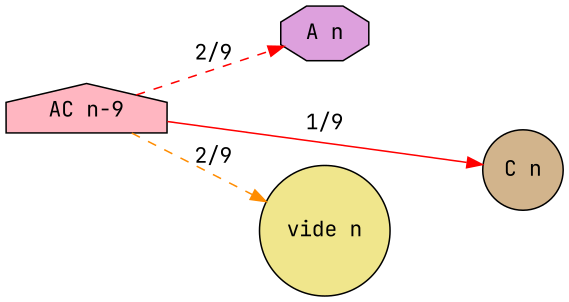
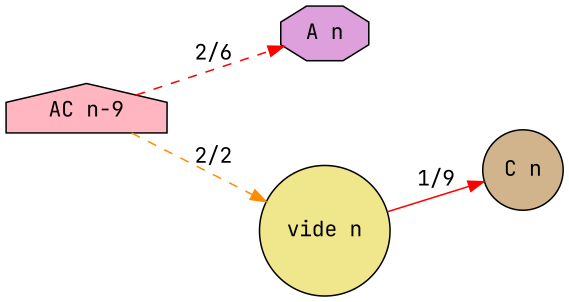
edge "AC n-9" -> "A n": label "2/9" -> "2/6"
edge "AC n-9" -> "C n": now "vide n" -> "C n"
edge "AC n-9" -> "vide n": label "2/9" -> "2/2"
